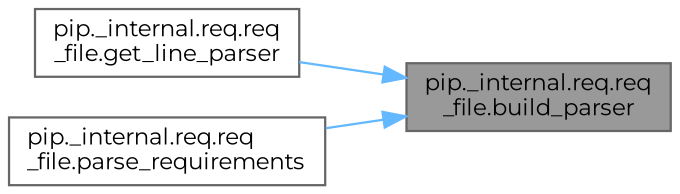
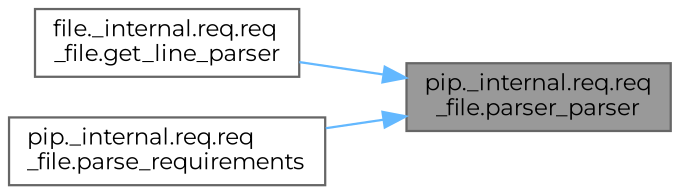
node "pip._internal.req.req _file.get_line_parser": label "pip._internal.req.req _file.get_line_parser" -> "file._internal.req.req _file.get_line_parser"
node "pip._internal.req.req _file.build_parser": label "pip._internal.req.req _file.build_parser" -> "pip._internal.req.req _file.parser_parser"
